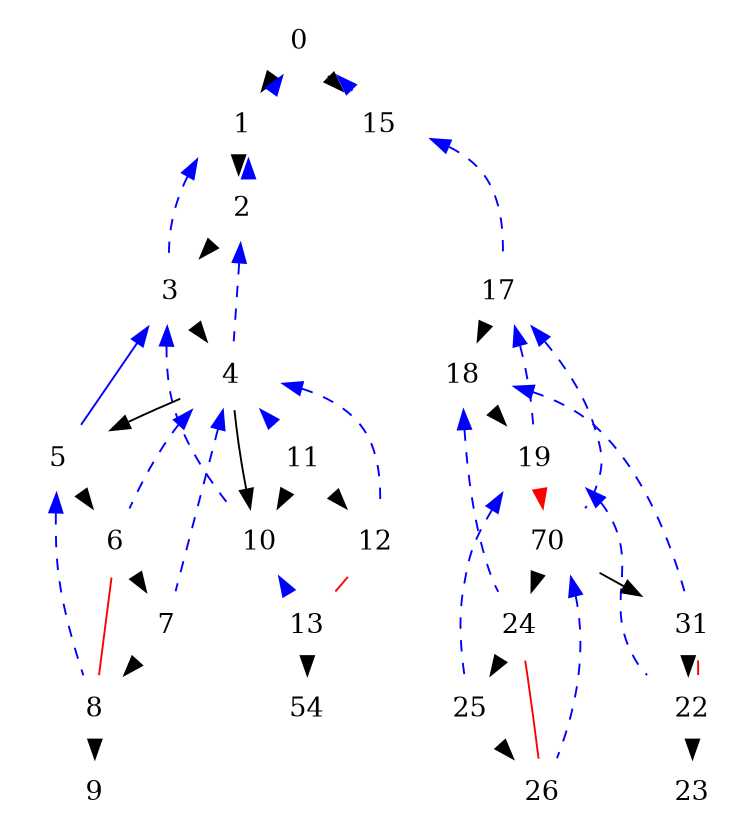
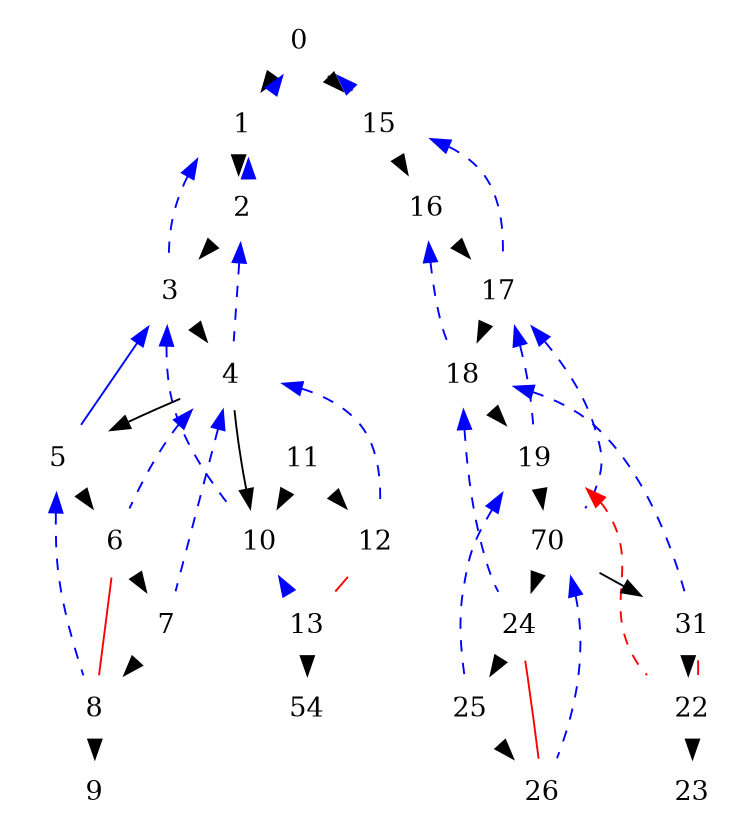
node "16": added
edge "11" -> "4": removed
edge "19" -> "70": color red -> black
edge "22" -> "19": color blue -> red
